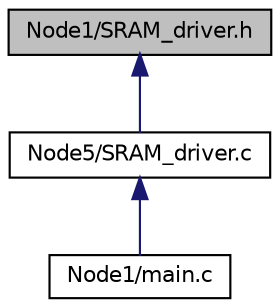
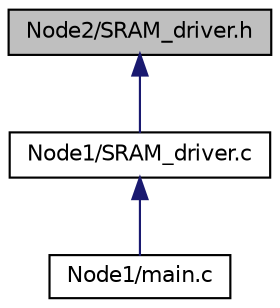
node "Node1/SRAM_driver.h": label "Node1/SRAM_driver.h" -> "Node2/SRAM_driver.h"
node "Node5/SRAM_driver.c": label "Node5/SRAM_driver.c" -> "Node1/SRAM_driver.c"
